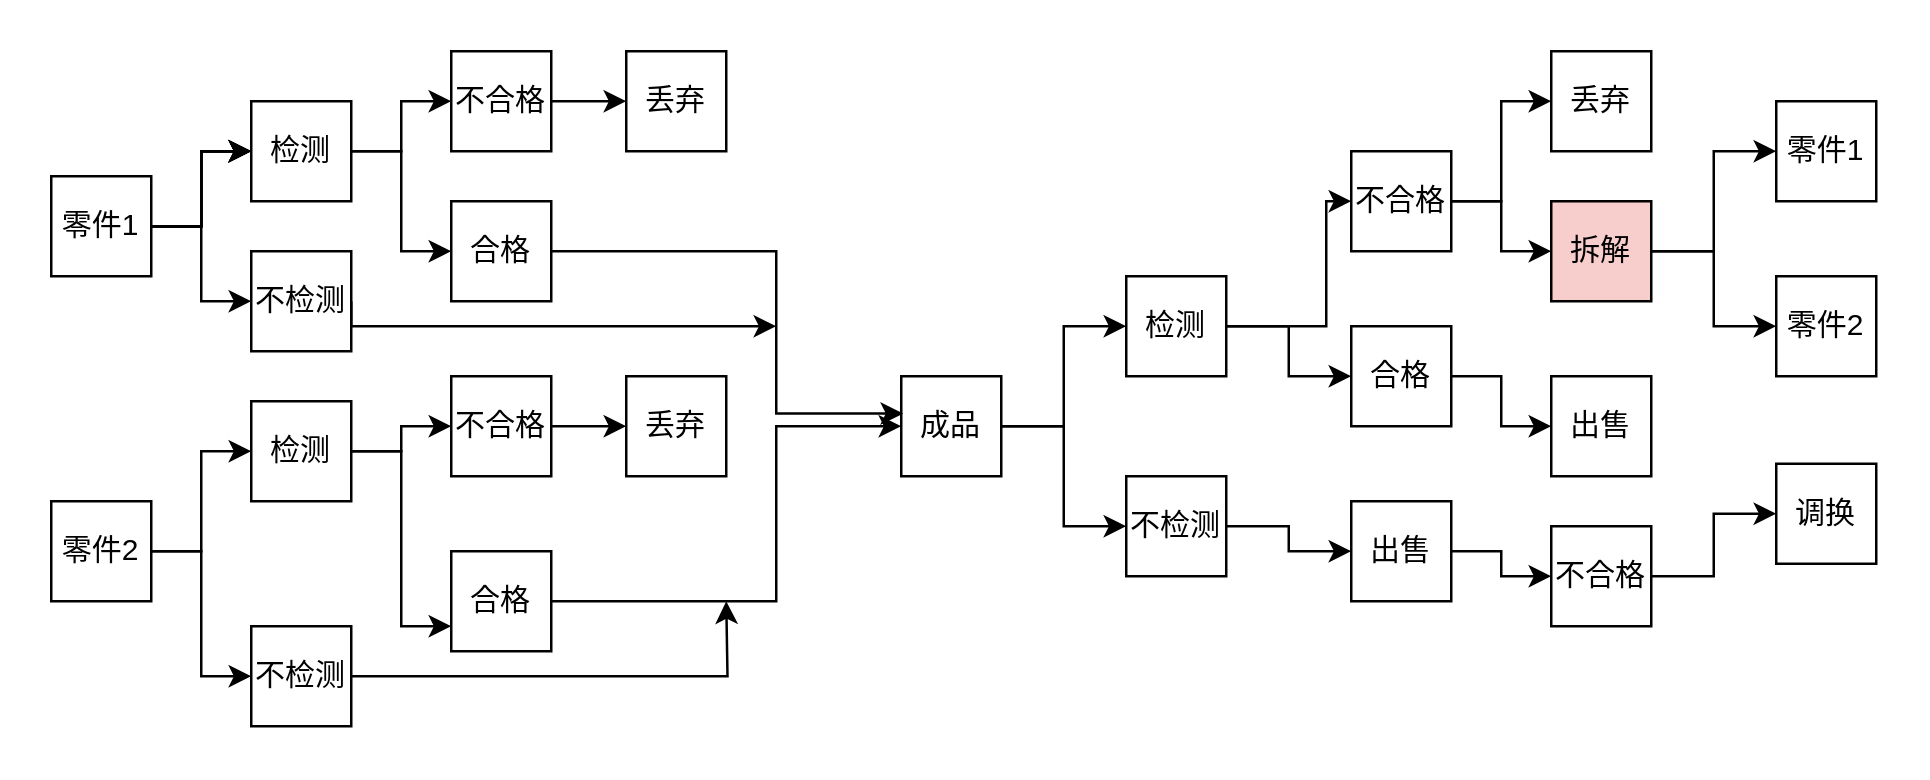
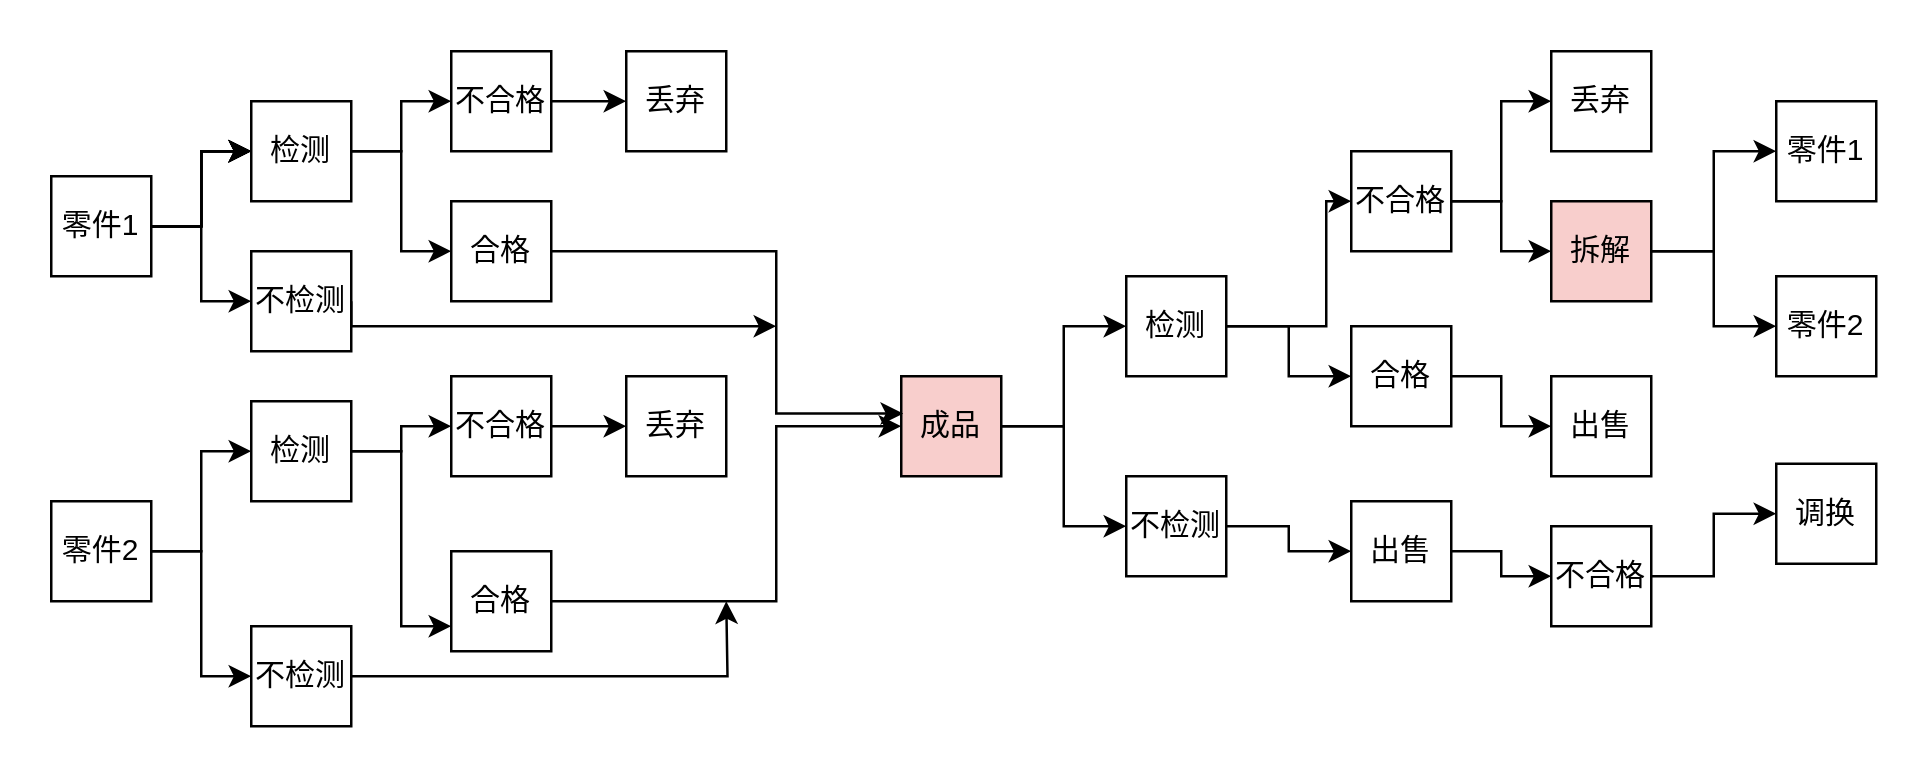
node "成品": fillcolor #ffffff -> #f8cecc
